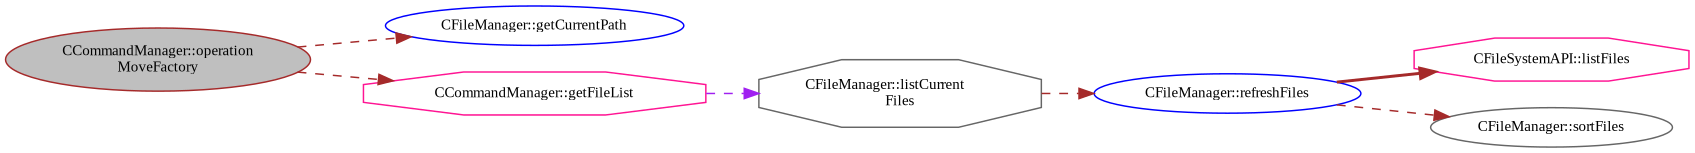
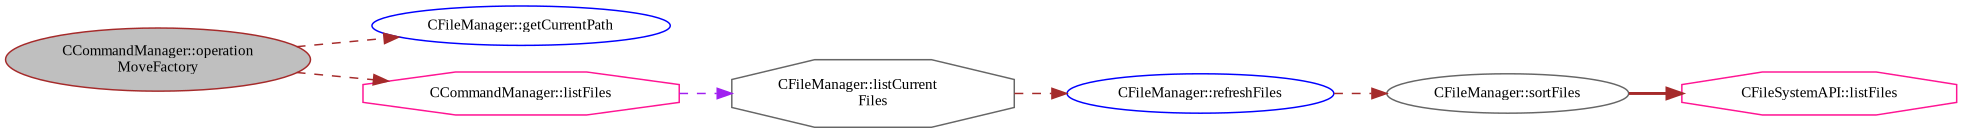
edge "CFileManager::refreshFiles" -> "CFileSystemAPI::listFiles": now "CFileManager::sortFiles" -> "CFileSystemAPI::listFiles"
node "CCommandManager::getFileList": label "CCommandManager::getFileList" -> "CCommandManager::listFiles"
